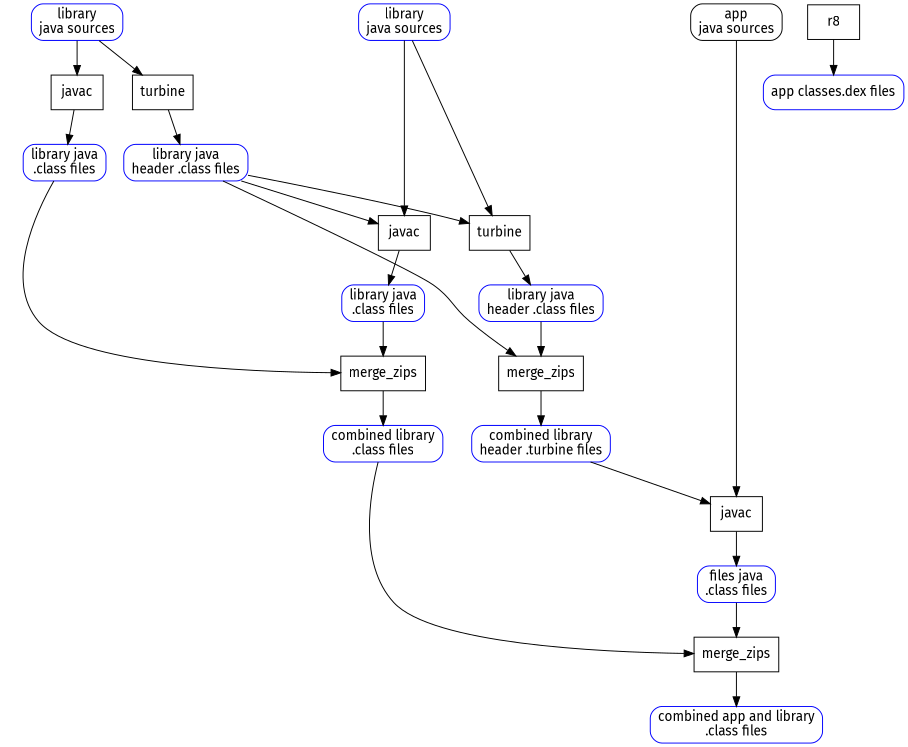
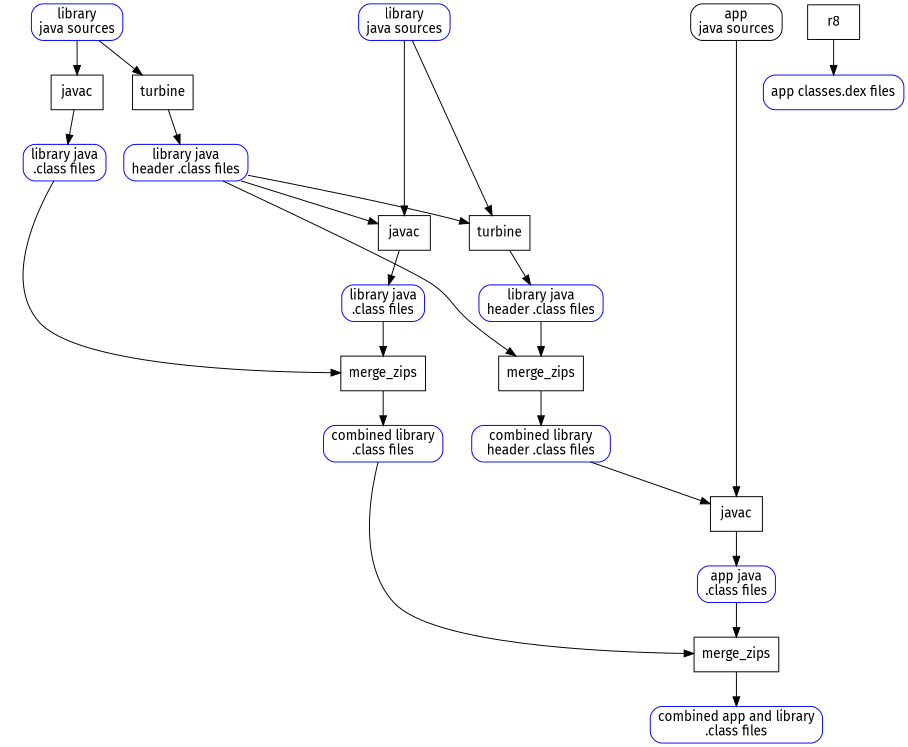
node "combined library header .turbine files": label "combined library header .turbine files" -> "combined library header .class files"
node "files java .class files": label "files java .class files" -> "app java .class files"
